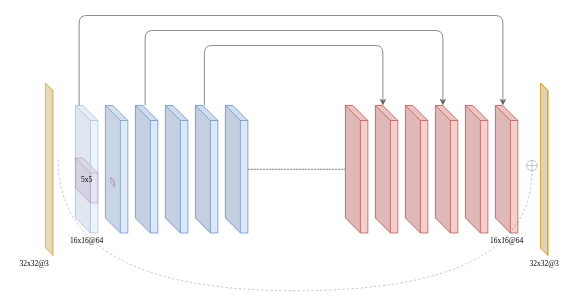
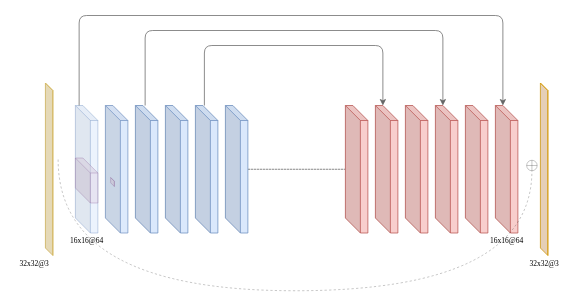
node "5x5": removed
